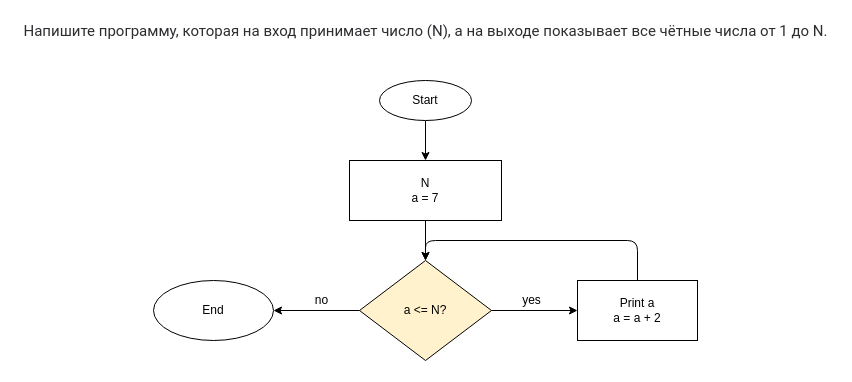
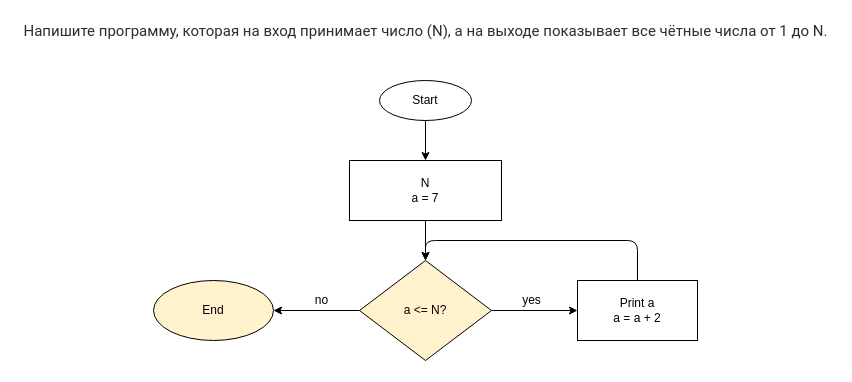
node "End": fillcolor #ffffff -> #fff2cc
